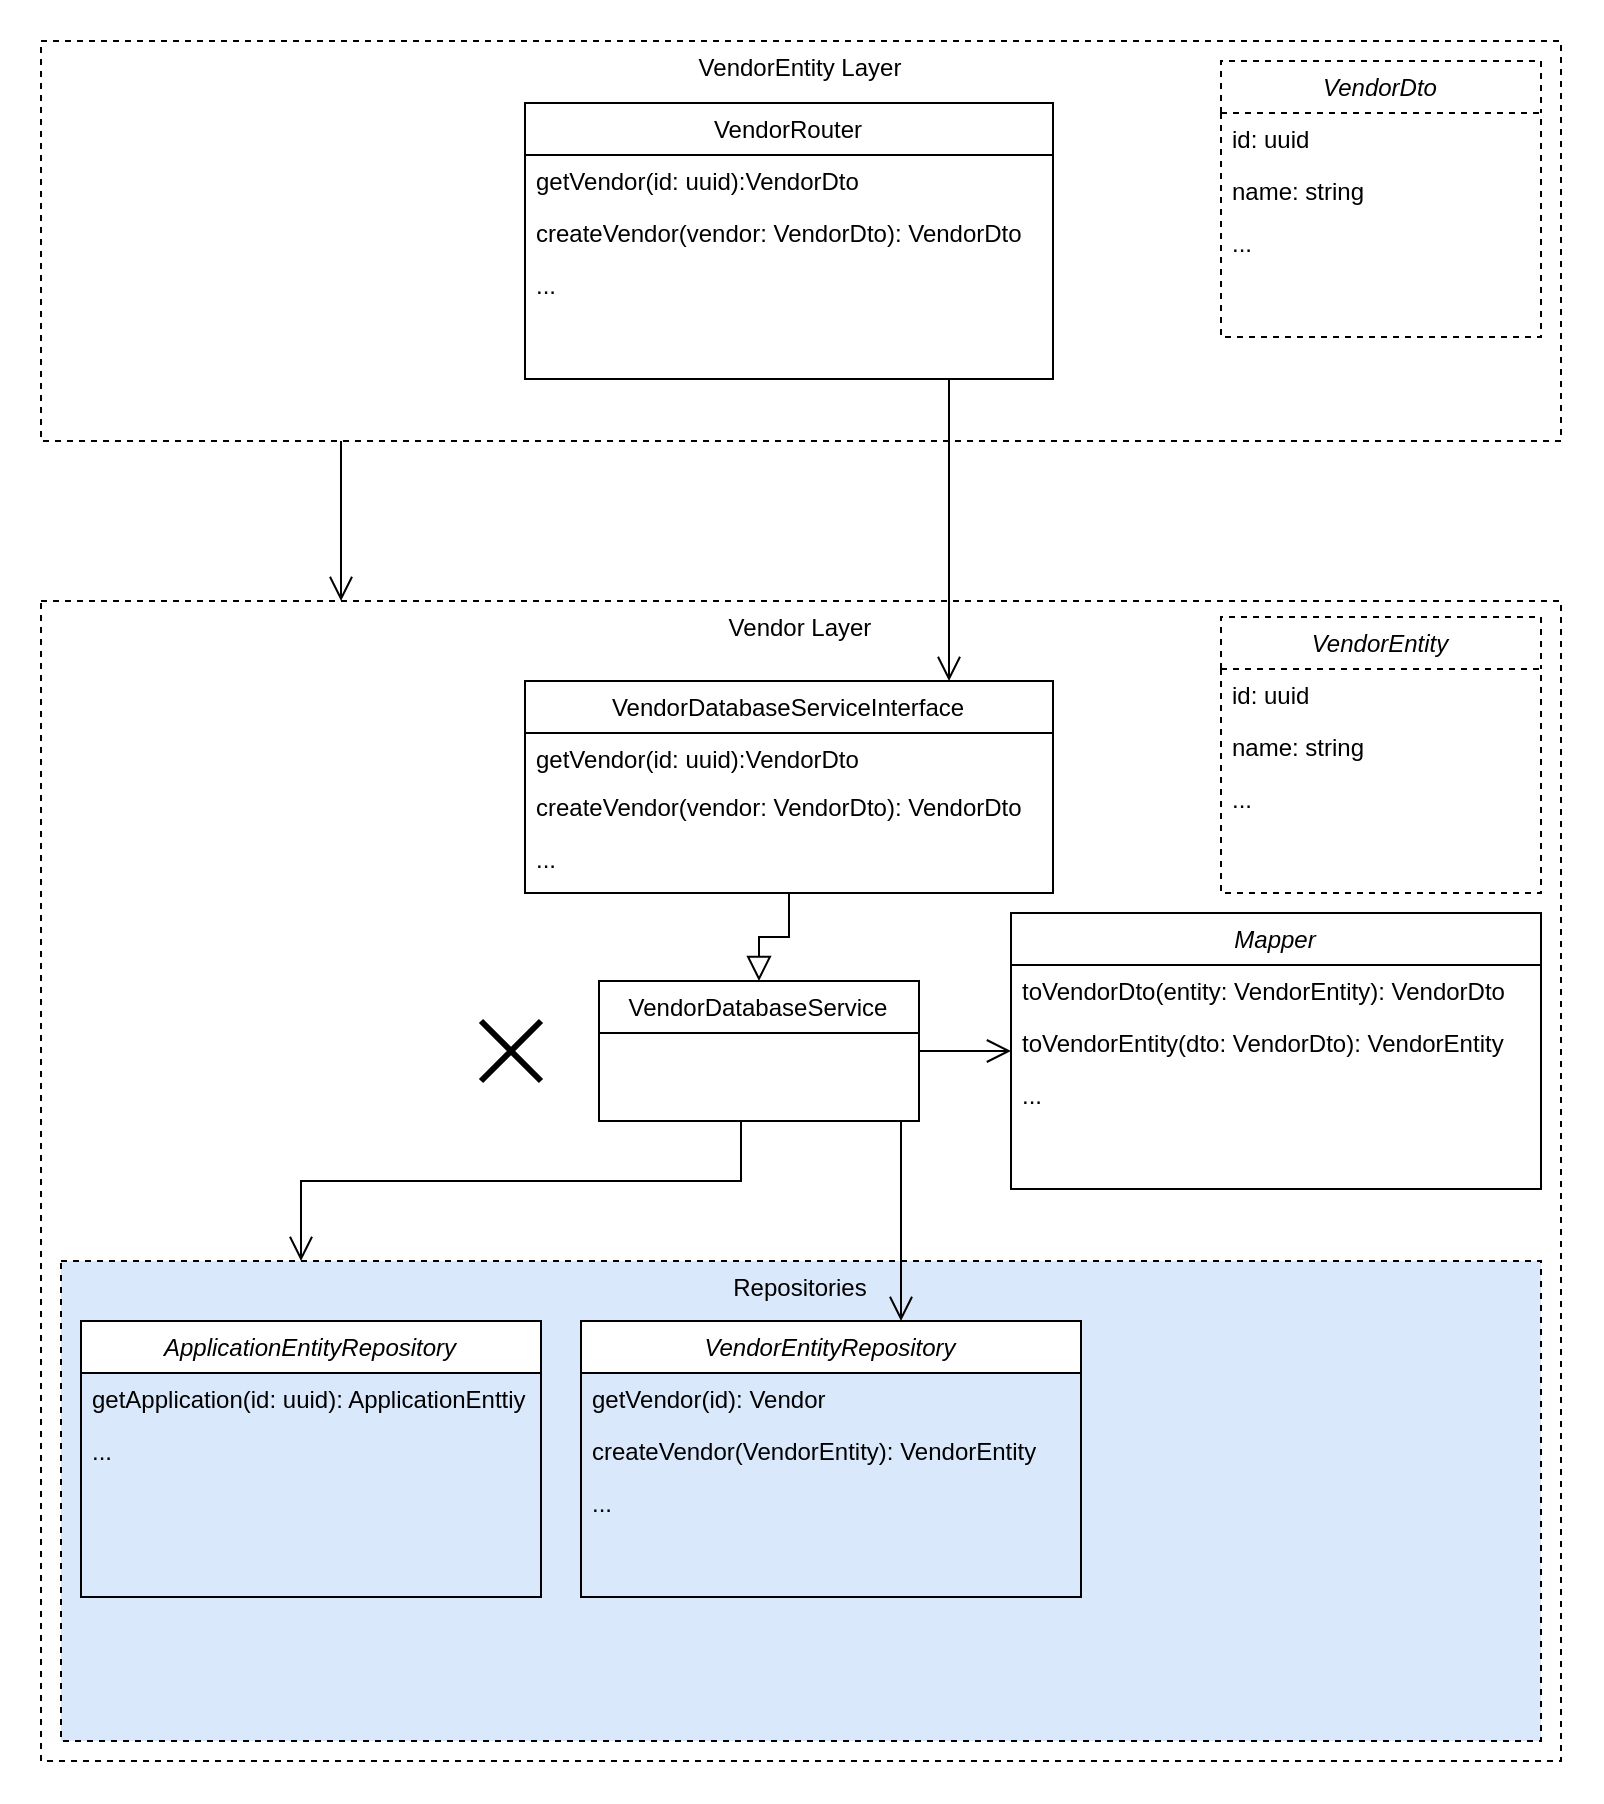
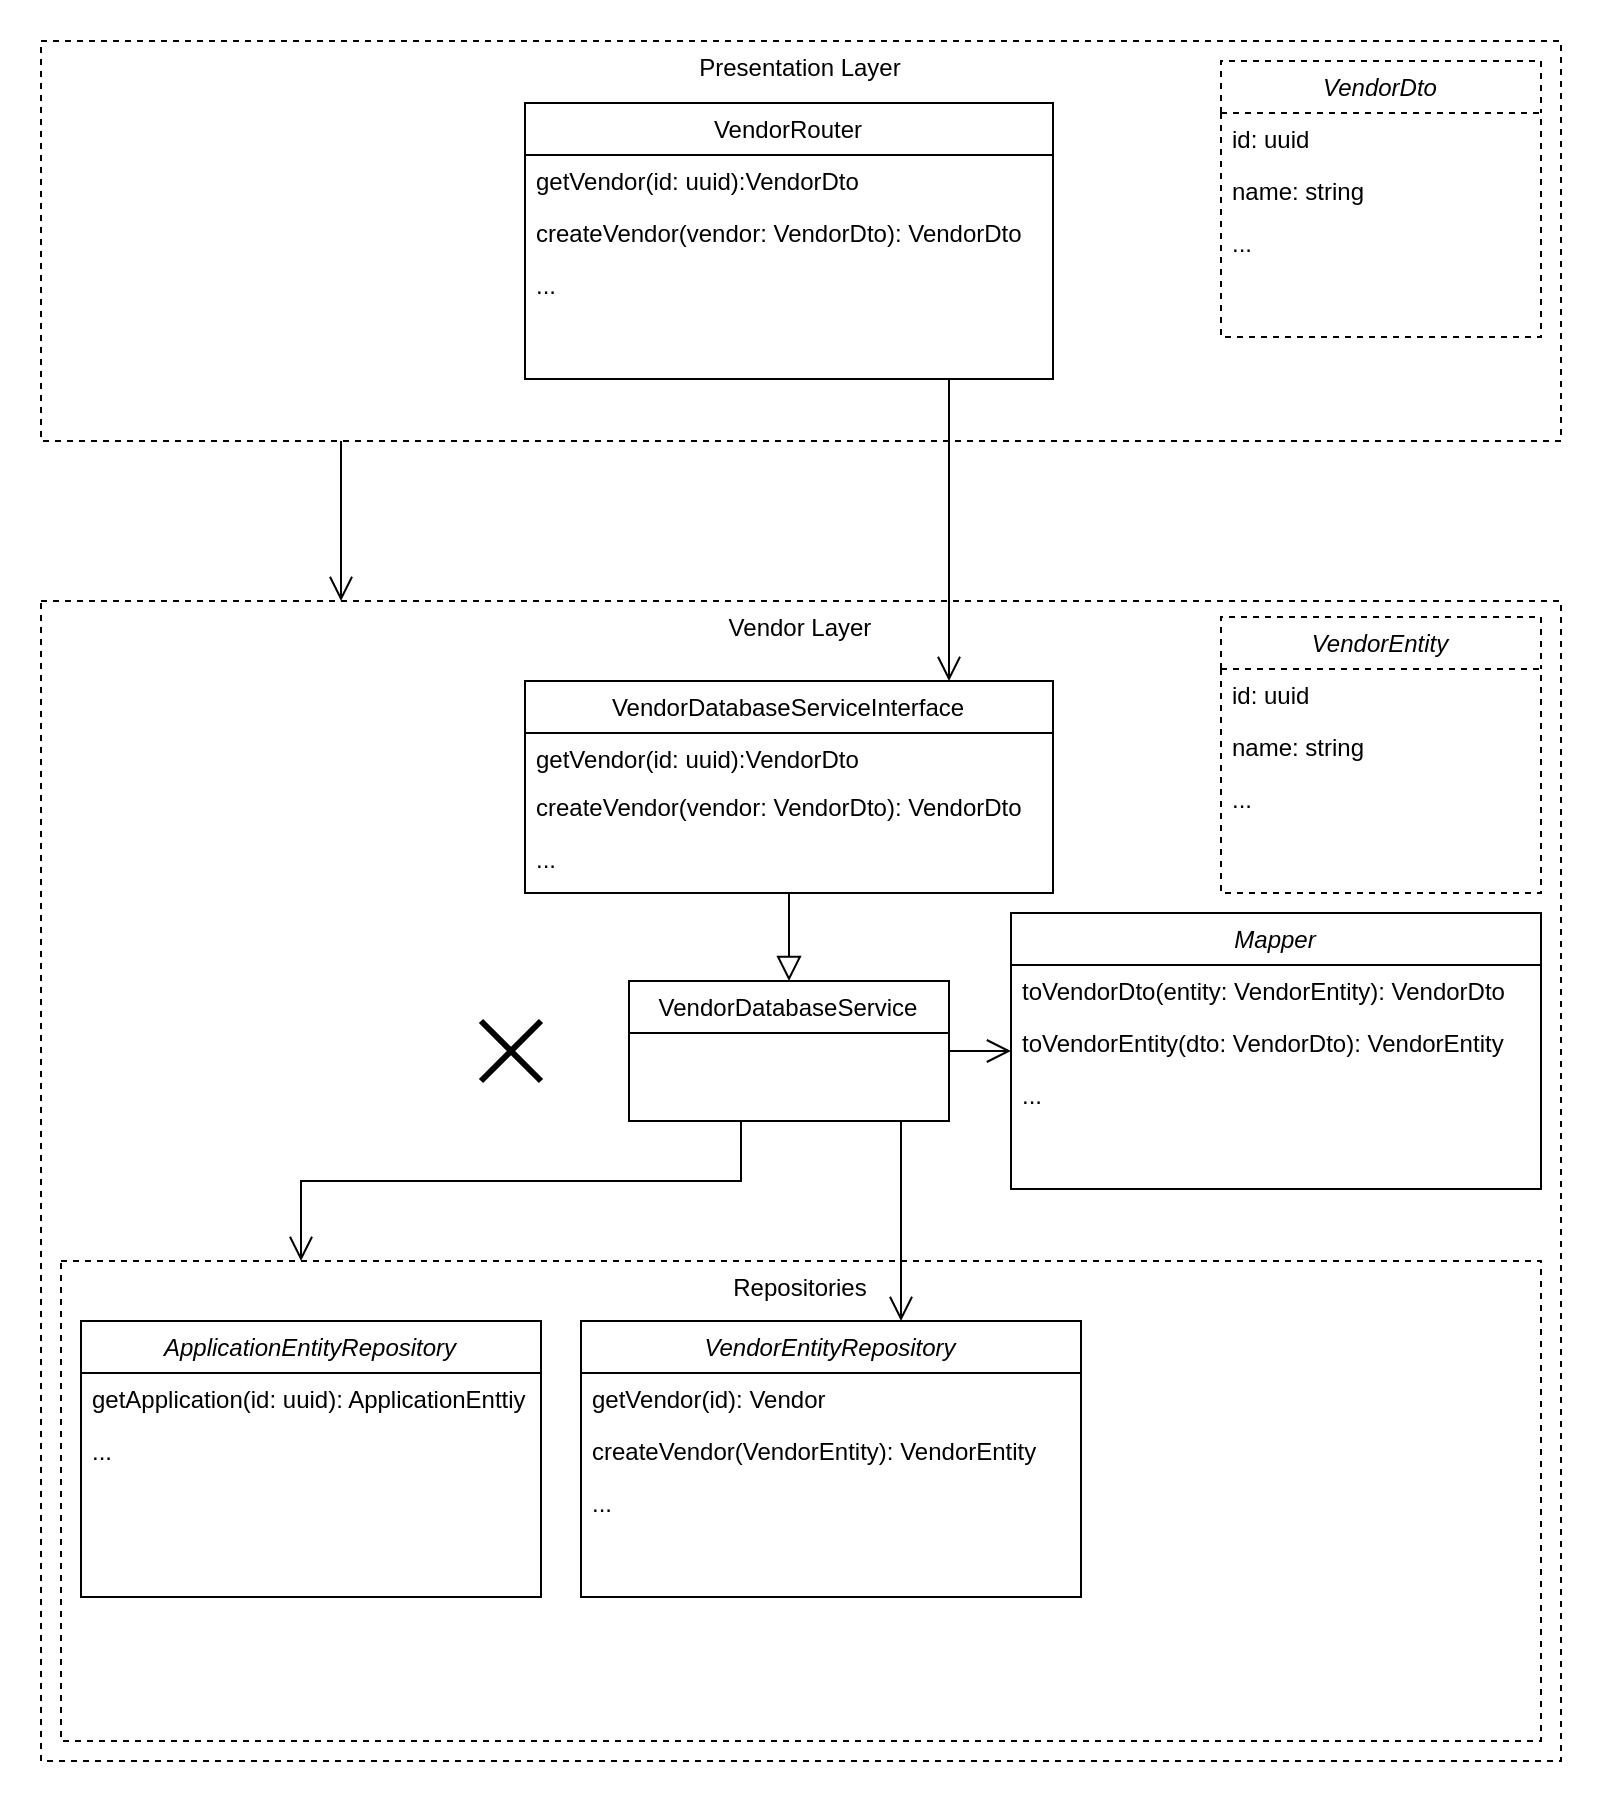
node "VendorEntity Layer": label "VendorEntity Layer" -> "Presentation Layer"
node "VendorDatabaseService": moved (759, 1051) -> (789, 1051)
node "Repositories": fillcolor #dae8fc -> #ffffff
